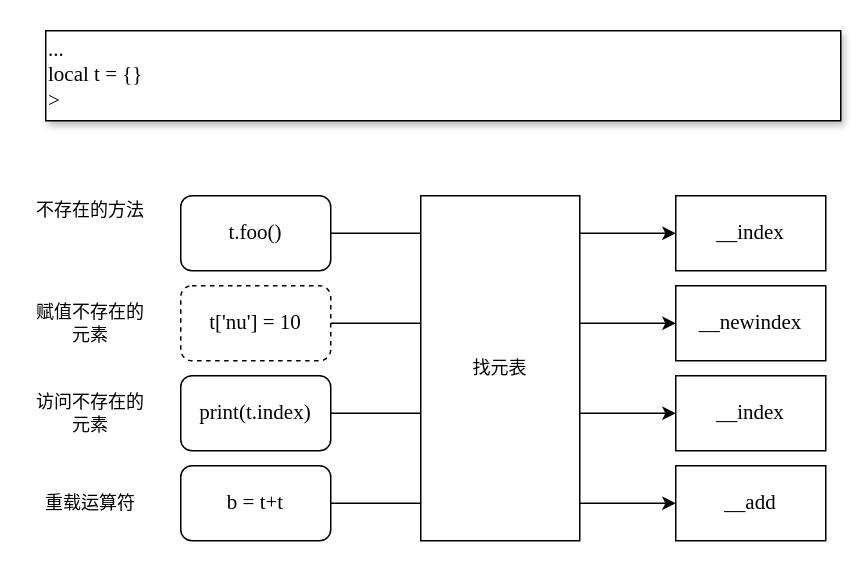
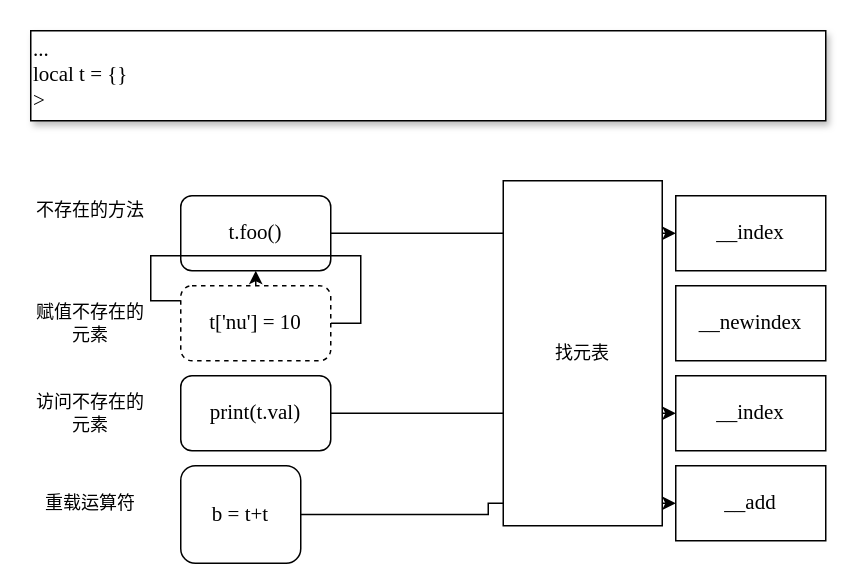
node "... local t = {} >": moved (443, 76) -> (428, 76)
edge "t['nu'] = 10" -> "__newindex": now "t['nu'] = 10" -> "t.foo()"
node "找元表": moved (500, 368) -> (583, 353)
node "print(t.index)": label "print(t.index)" -> "print(t.val)"
node "b = t+t": size 150x75 -> 120x98
